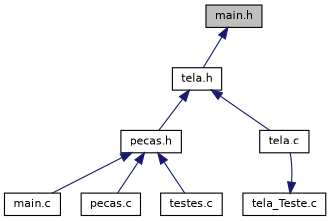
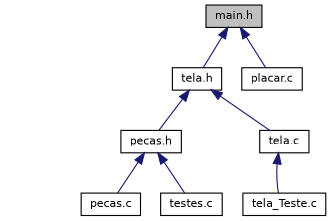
node "placar.c": added
edge "tela.c" -> "tela_Teste.c": reversed
node "main.c": removed
